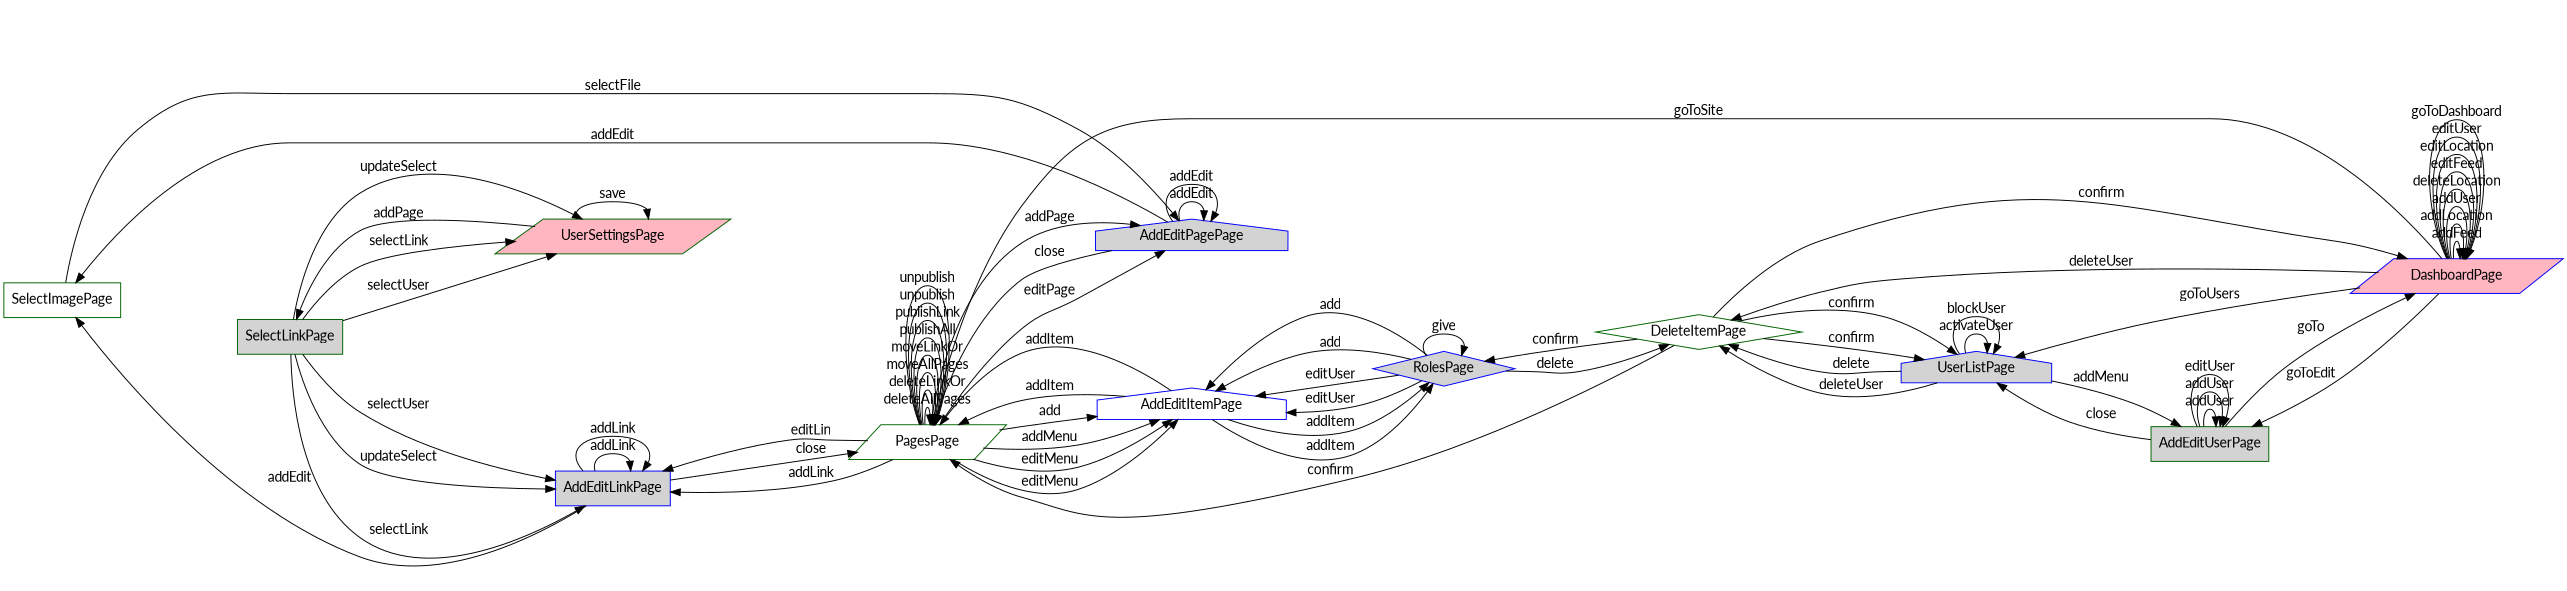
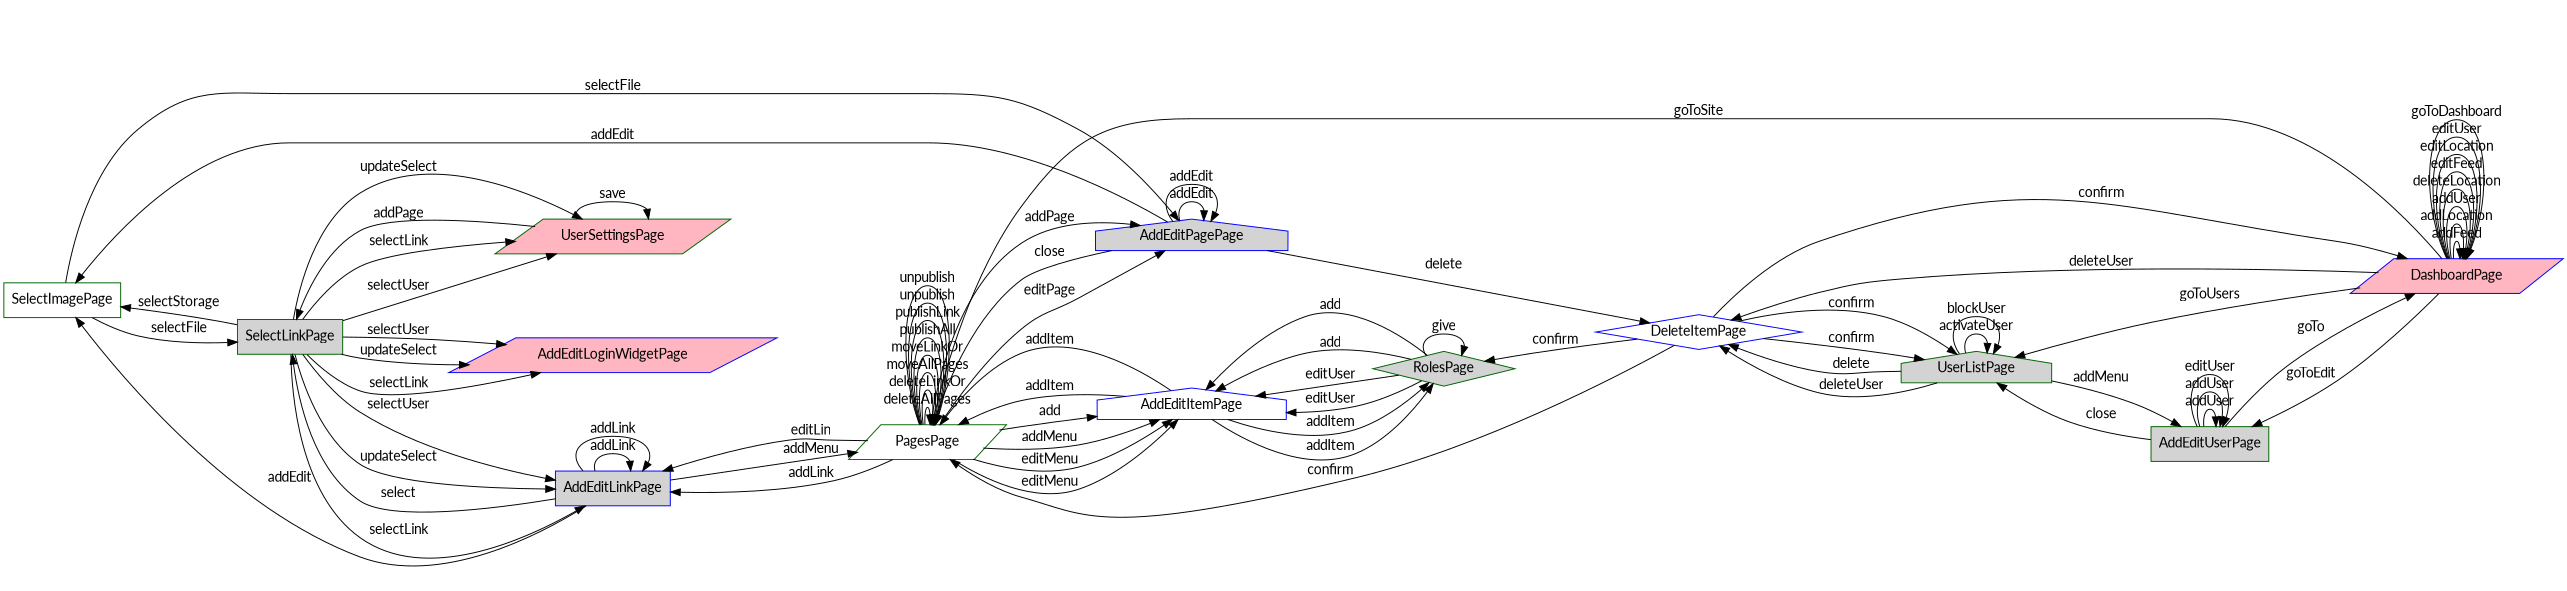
edge "SelectLinkPage" -> "SelectImagePage": added, label "selectStorage"
node "DeleteItemPage": color darkgreen -> blue
edge "SelectImagePage" -> "SelectLinkPage": added, label "selectFile"
node "AddEditLoginWidgetPage": added
node "RolesPage": color blue -> darkgreen
node "UserListPage": color blue -> darkgreen
edge "RolesPage" -> "DeleteItemPage": now "AddEditPagePage" -> "DeleteItemPage"
edge "AddEditLinkPage" -> "PagesPage": label "close" -> "addMenu"
edge "AddEditLinkPage" -> "SelectLinkPage": added, label "select"
